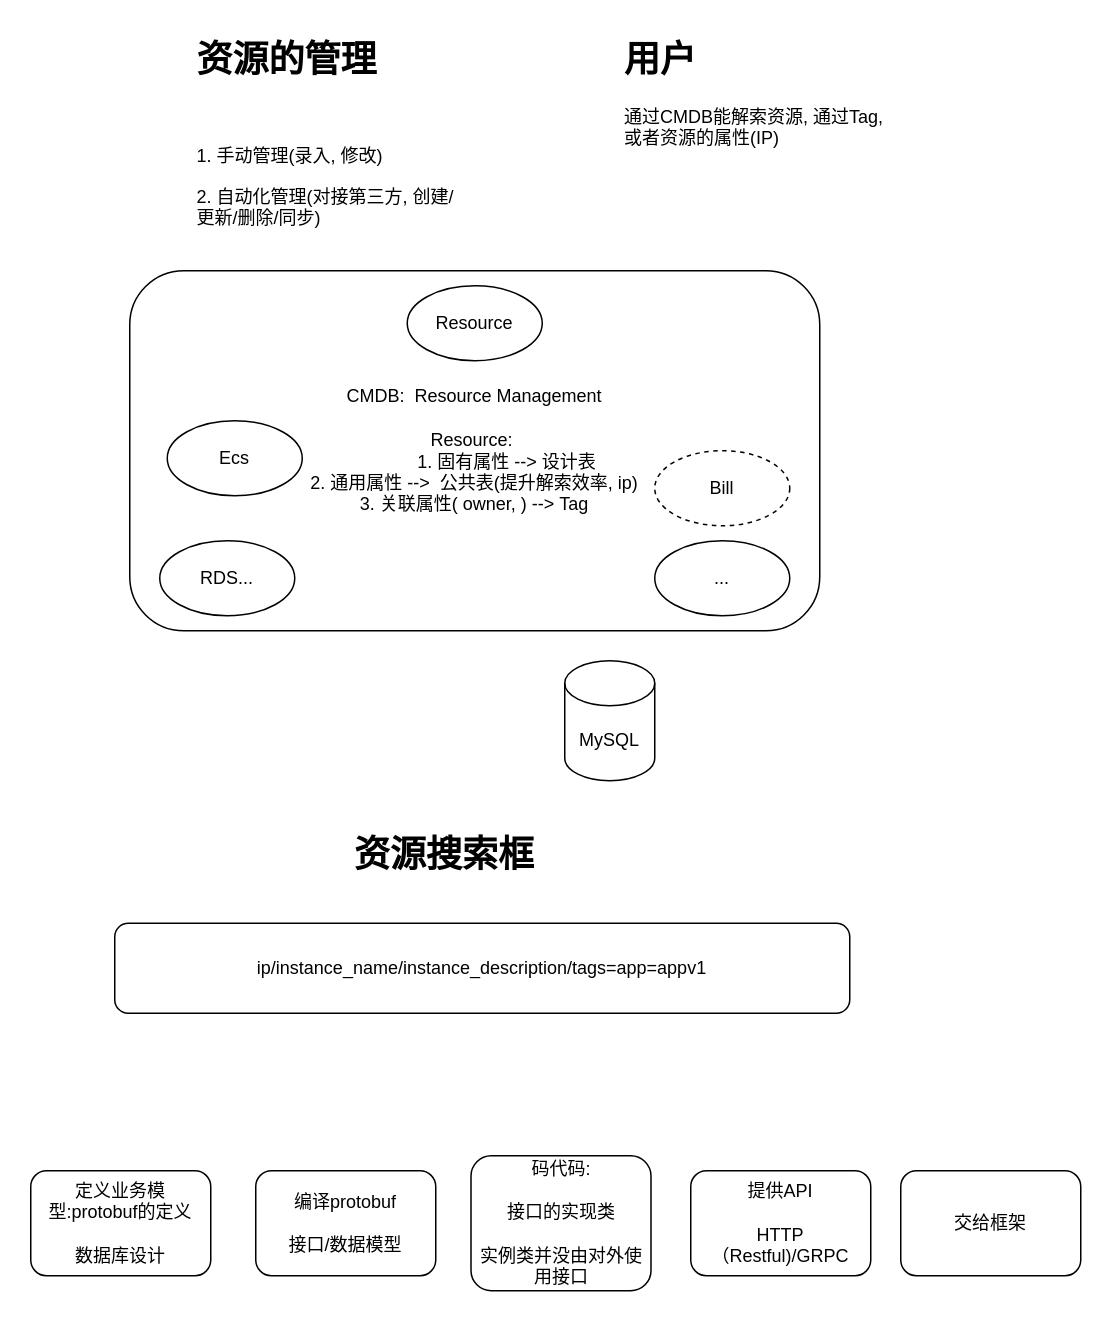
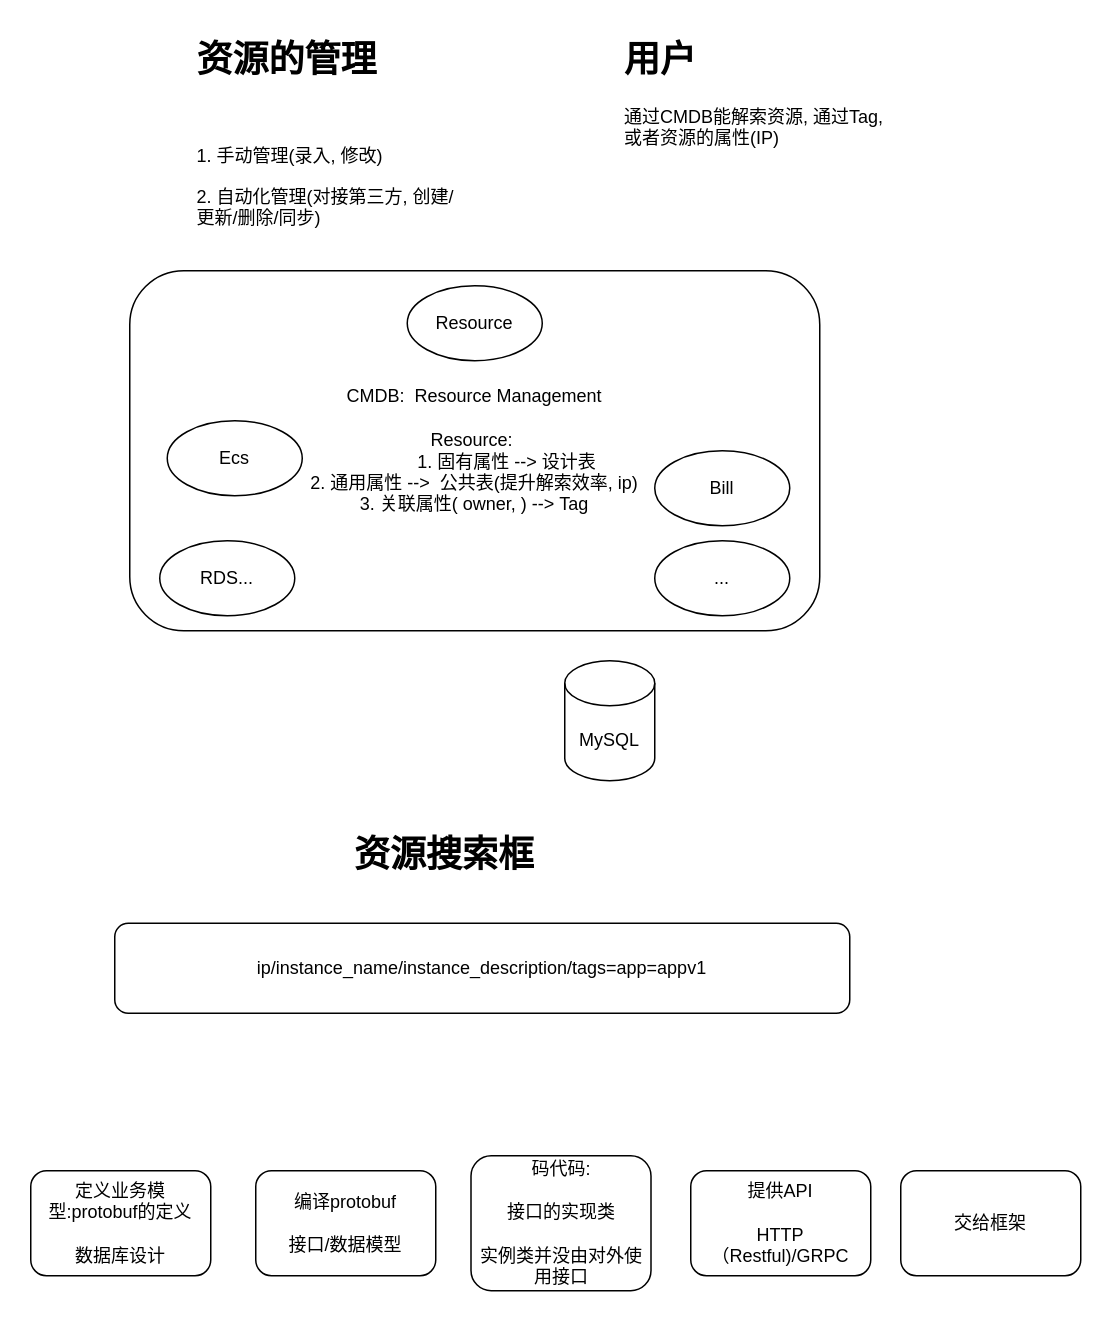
node "Bill": style dashed -> solid
